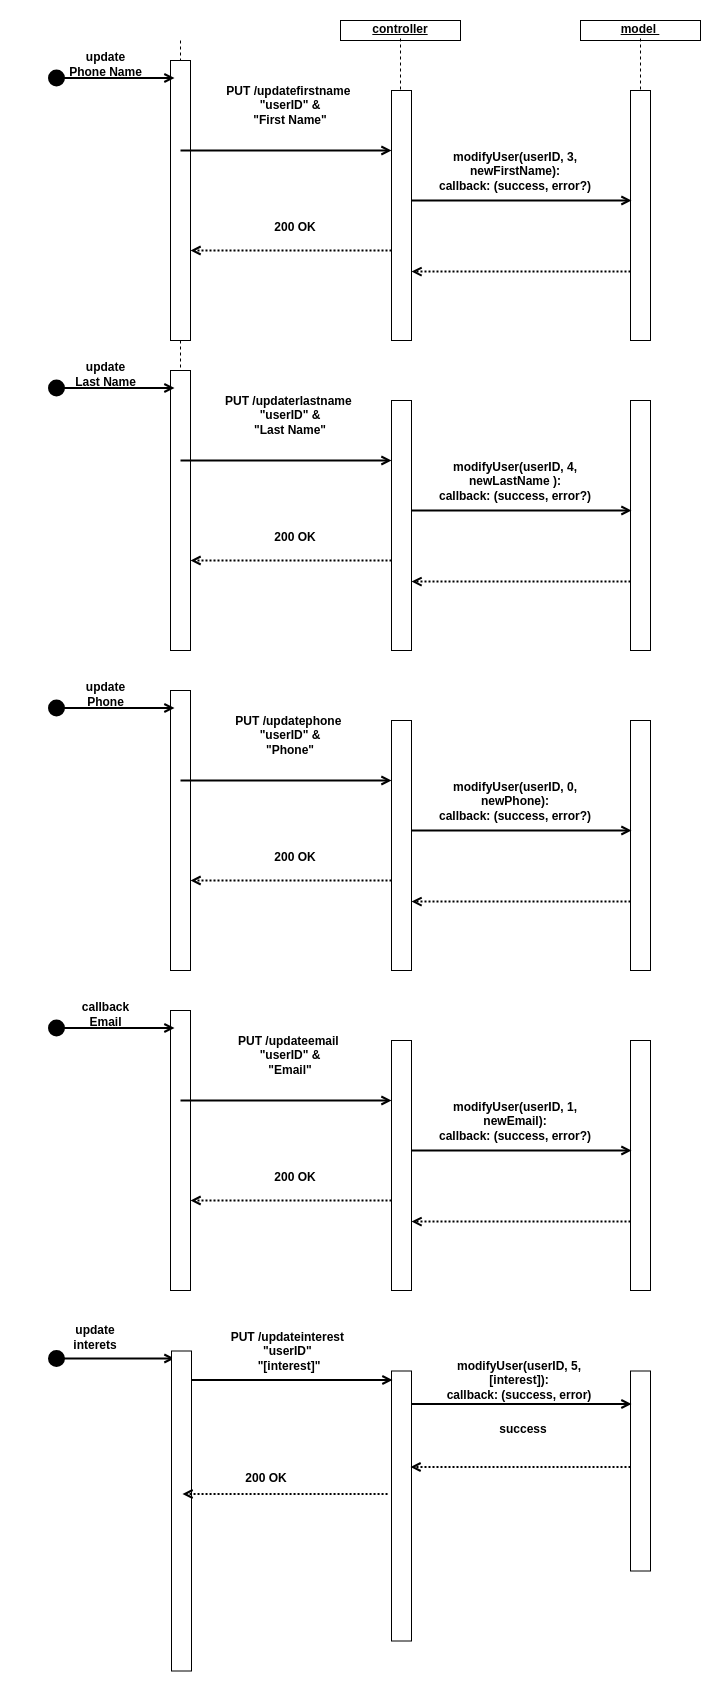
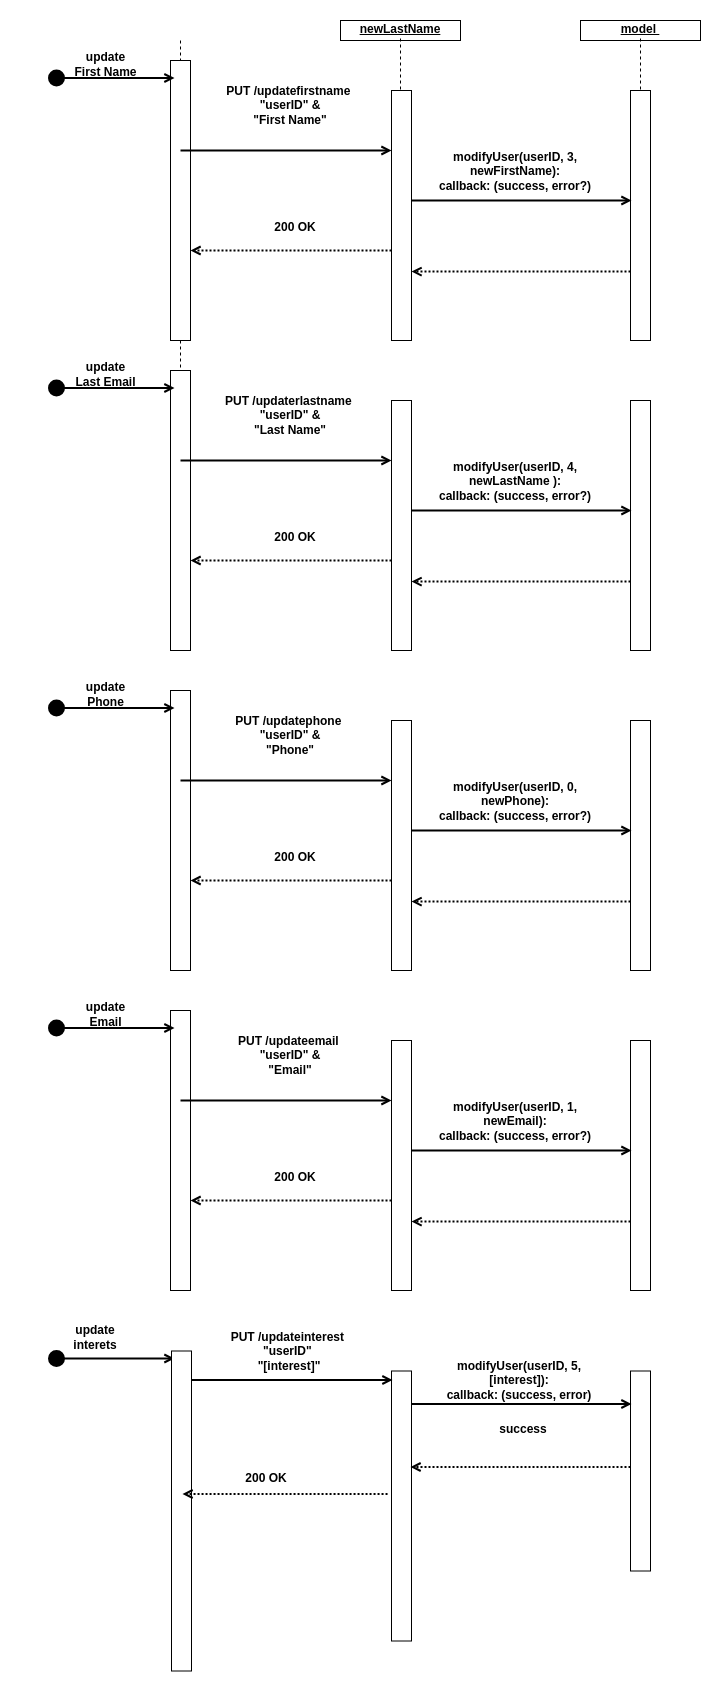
node "controller": label "controller" -> "newLastName"
node "update Phone Name": label "update Phone Name" -> "update First Name"
node "update Last Name": label "update Last Name" -> "update Last Email"
node "callback Email": label "callback Email" -> "update Email"
